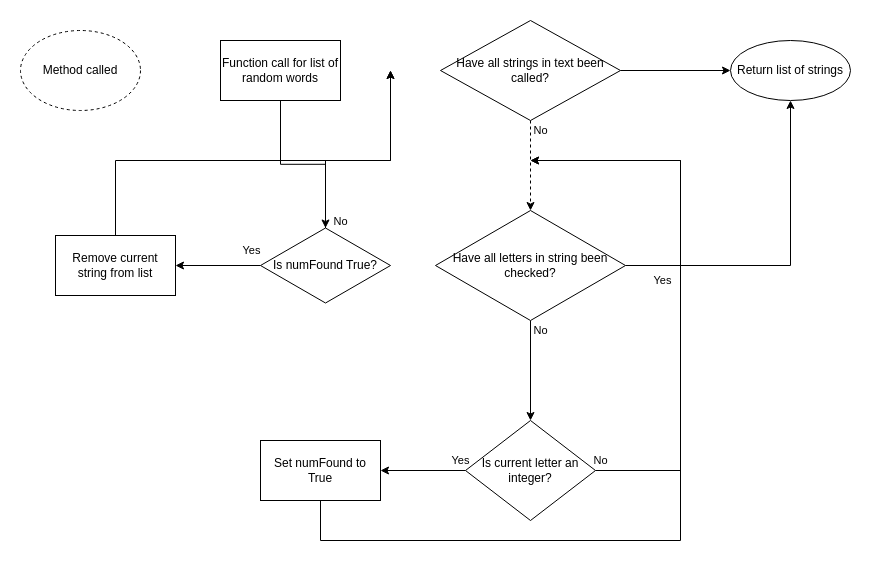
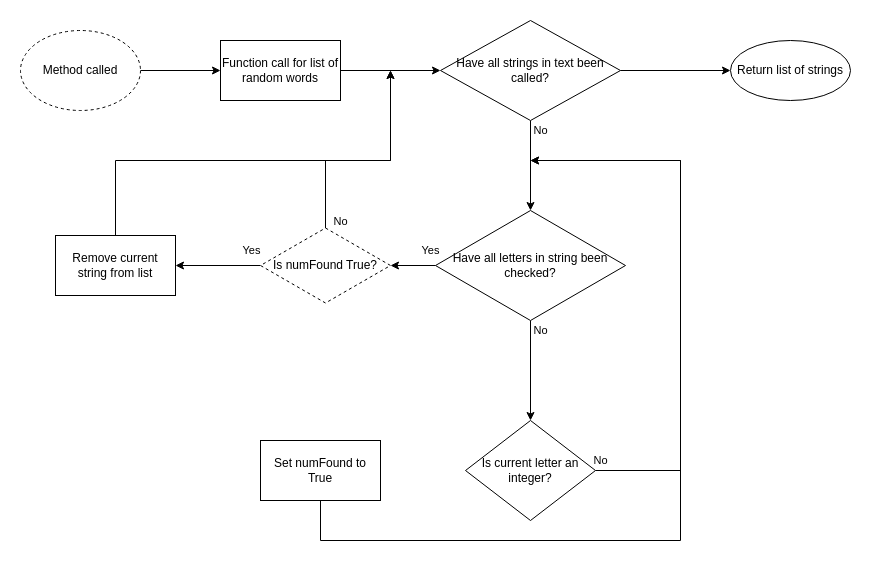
edge "Method called" -> "Function call for list of random words": added
edge "Function call for list of random words" -> "Is numFound True?": now "Function call for list of random words" -> "Have all strings in text been called?"
edge "Have all strings in text been called?" -> "Have all letters in string been checked?": style dashed -> solid
node "Is numFound True?": style solid -> dashed
edge "Have all letters in string been checked?" -> "Return list of strings": now "Have all letters in string been checked?" -> "Is numFound True?"
edge "Is current letter an integer?" -> "Set numFound to True": removed, label "Yes"
